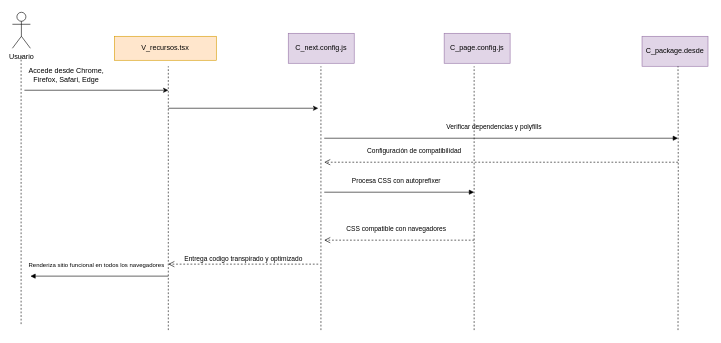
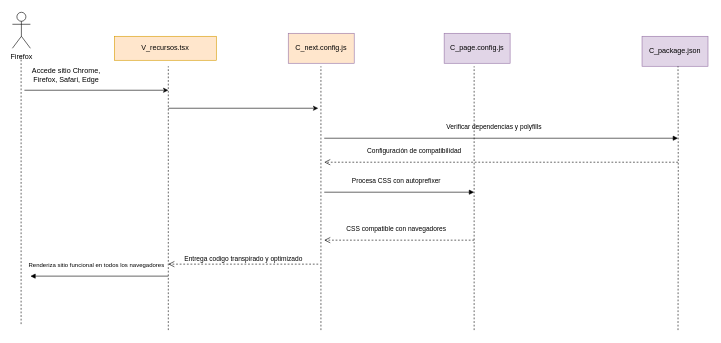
node "C_next.config.js": fillcolor #e1d5e7 -> #ffe6cc
node "C_package.desde": label "C_package.desde" -> "C_package.json"
node "Usuario": label "Usuario" -> "Firefox"
node "Accede desde Chrome, Firefox, Safari, Edge": label "Accede desde Chrome, Firefox, Safari, Edge" -> "Accede sitio Chrome, Firefox, Safari, Edge"
